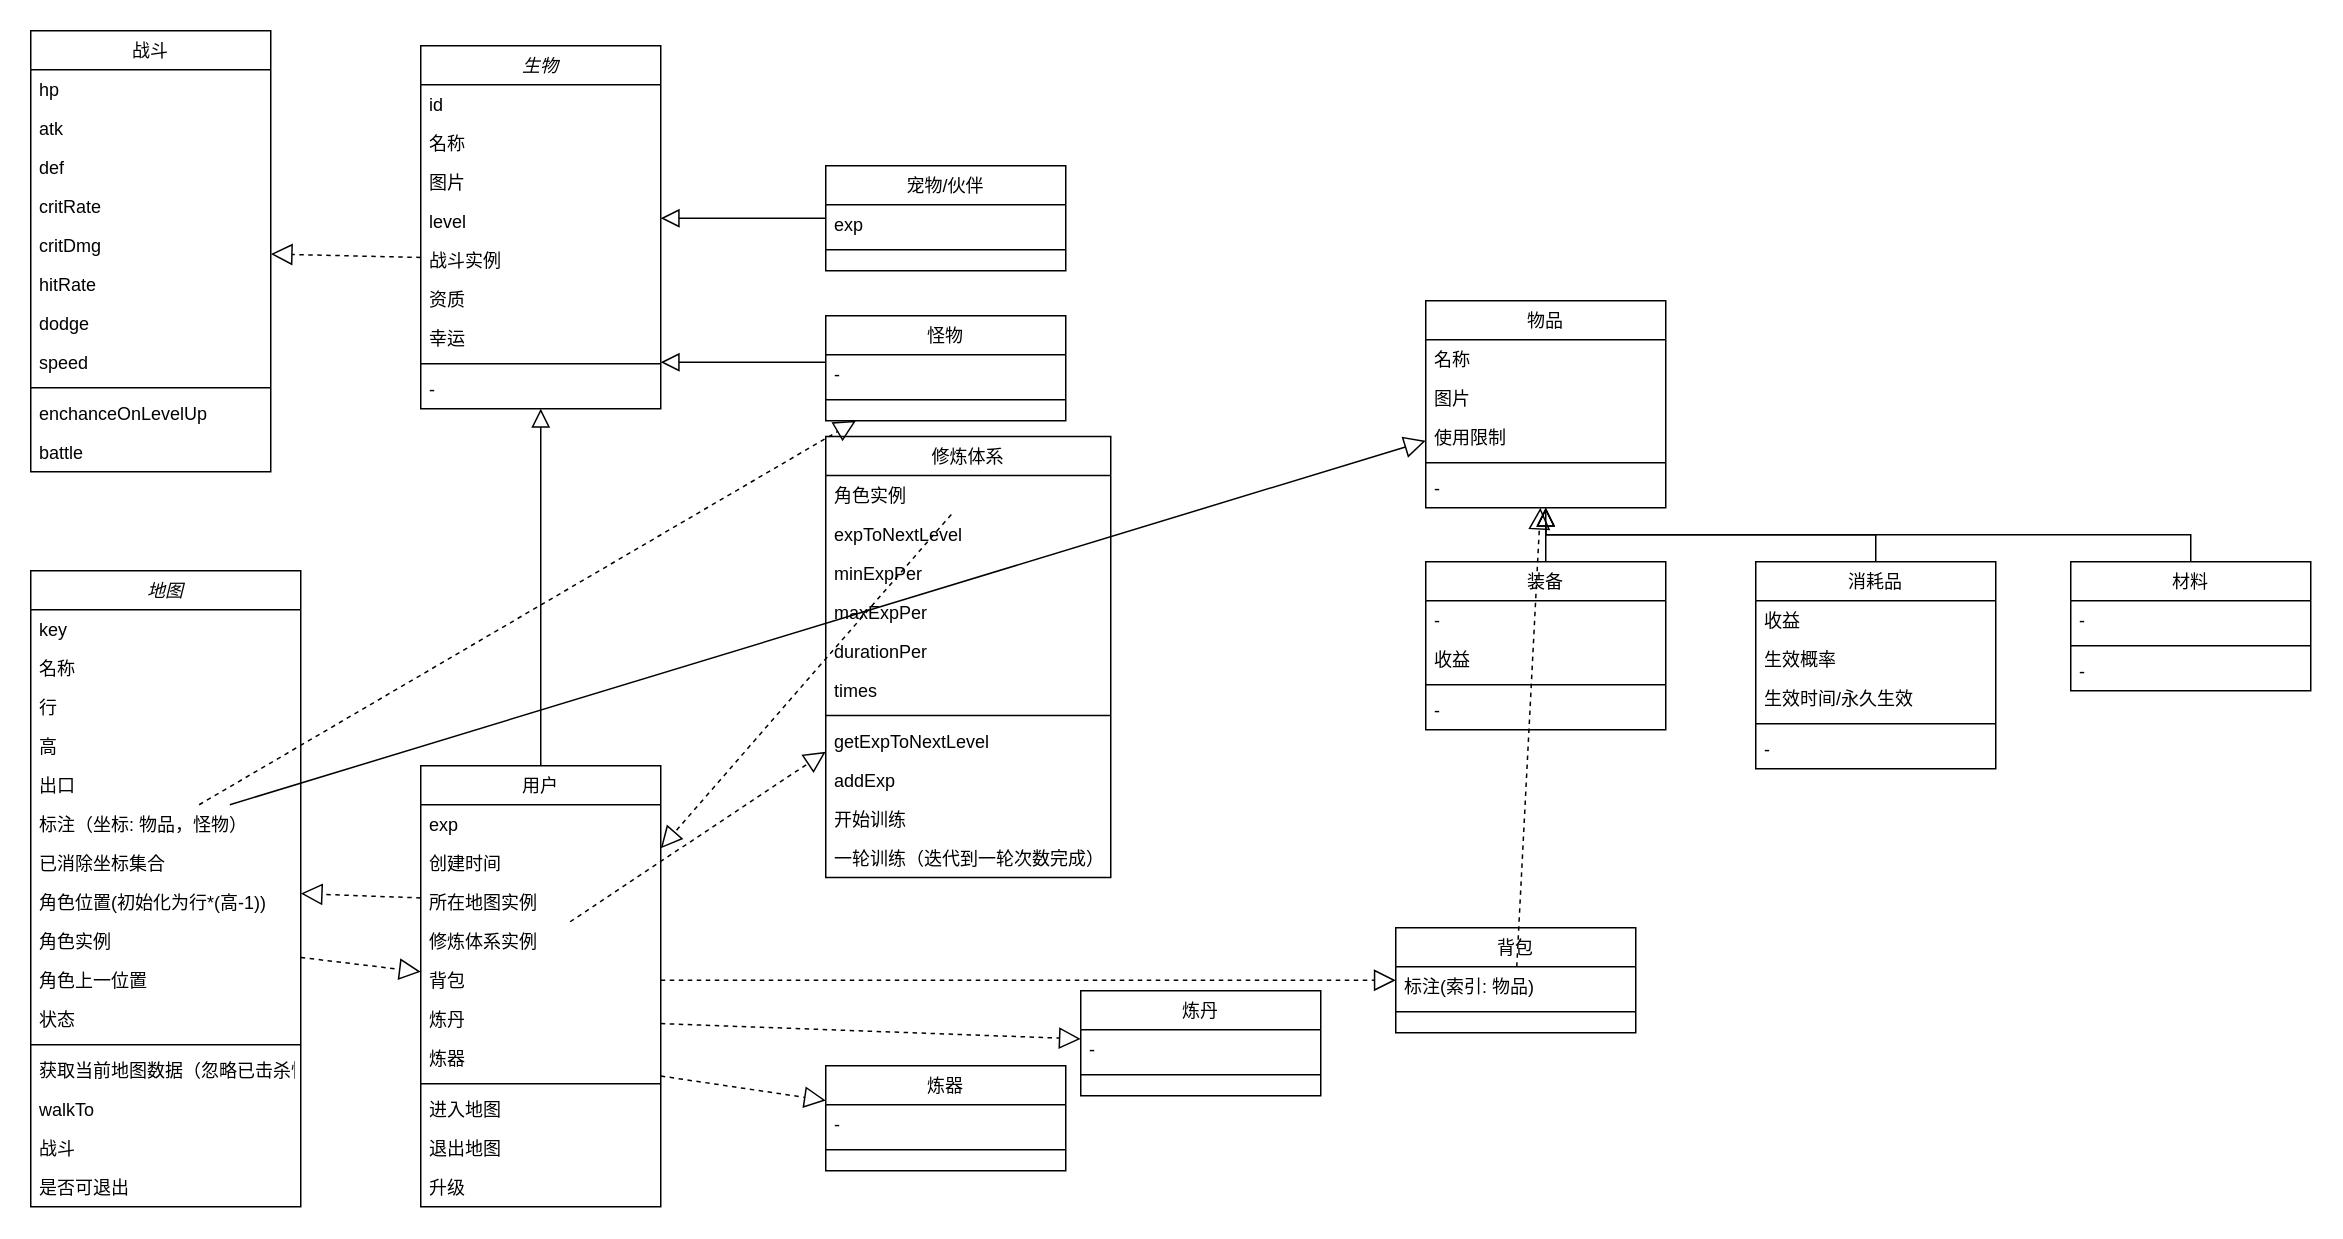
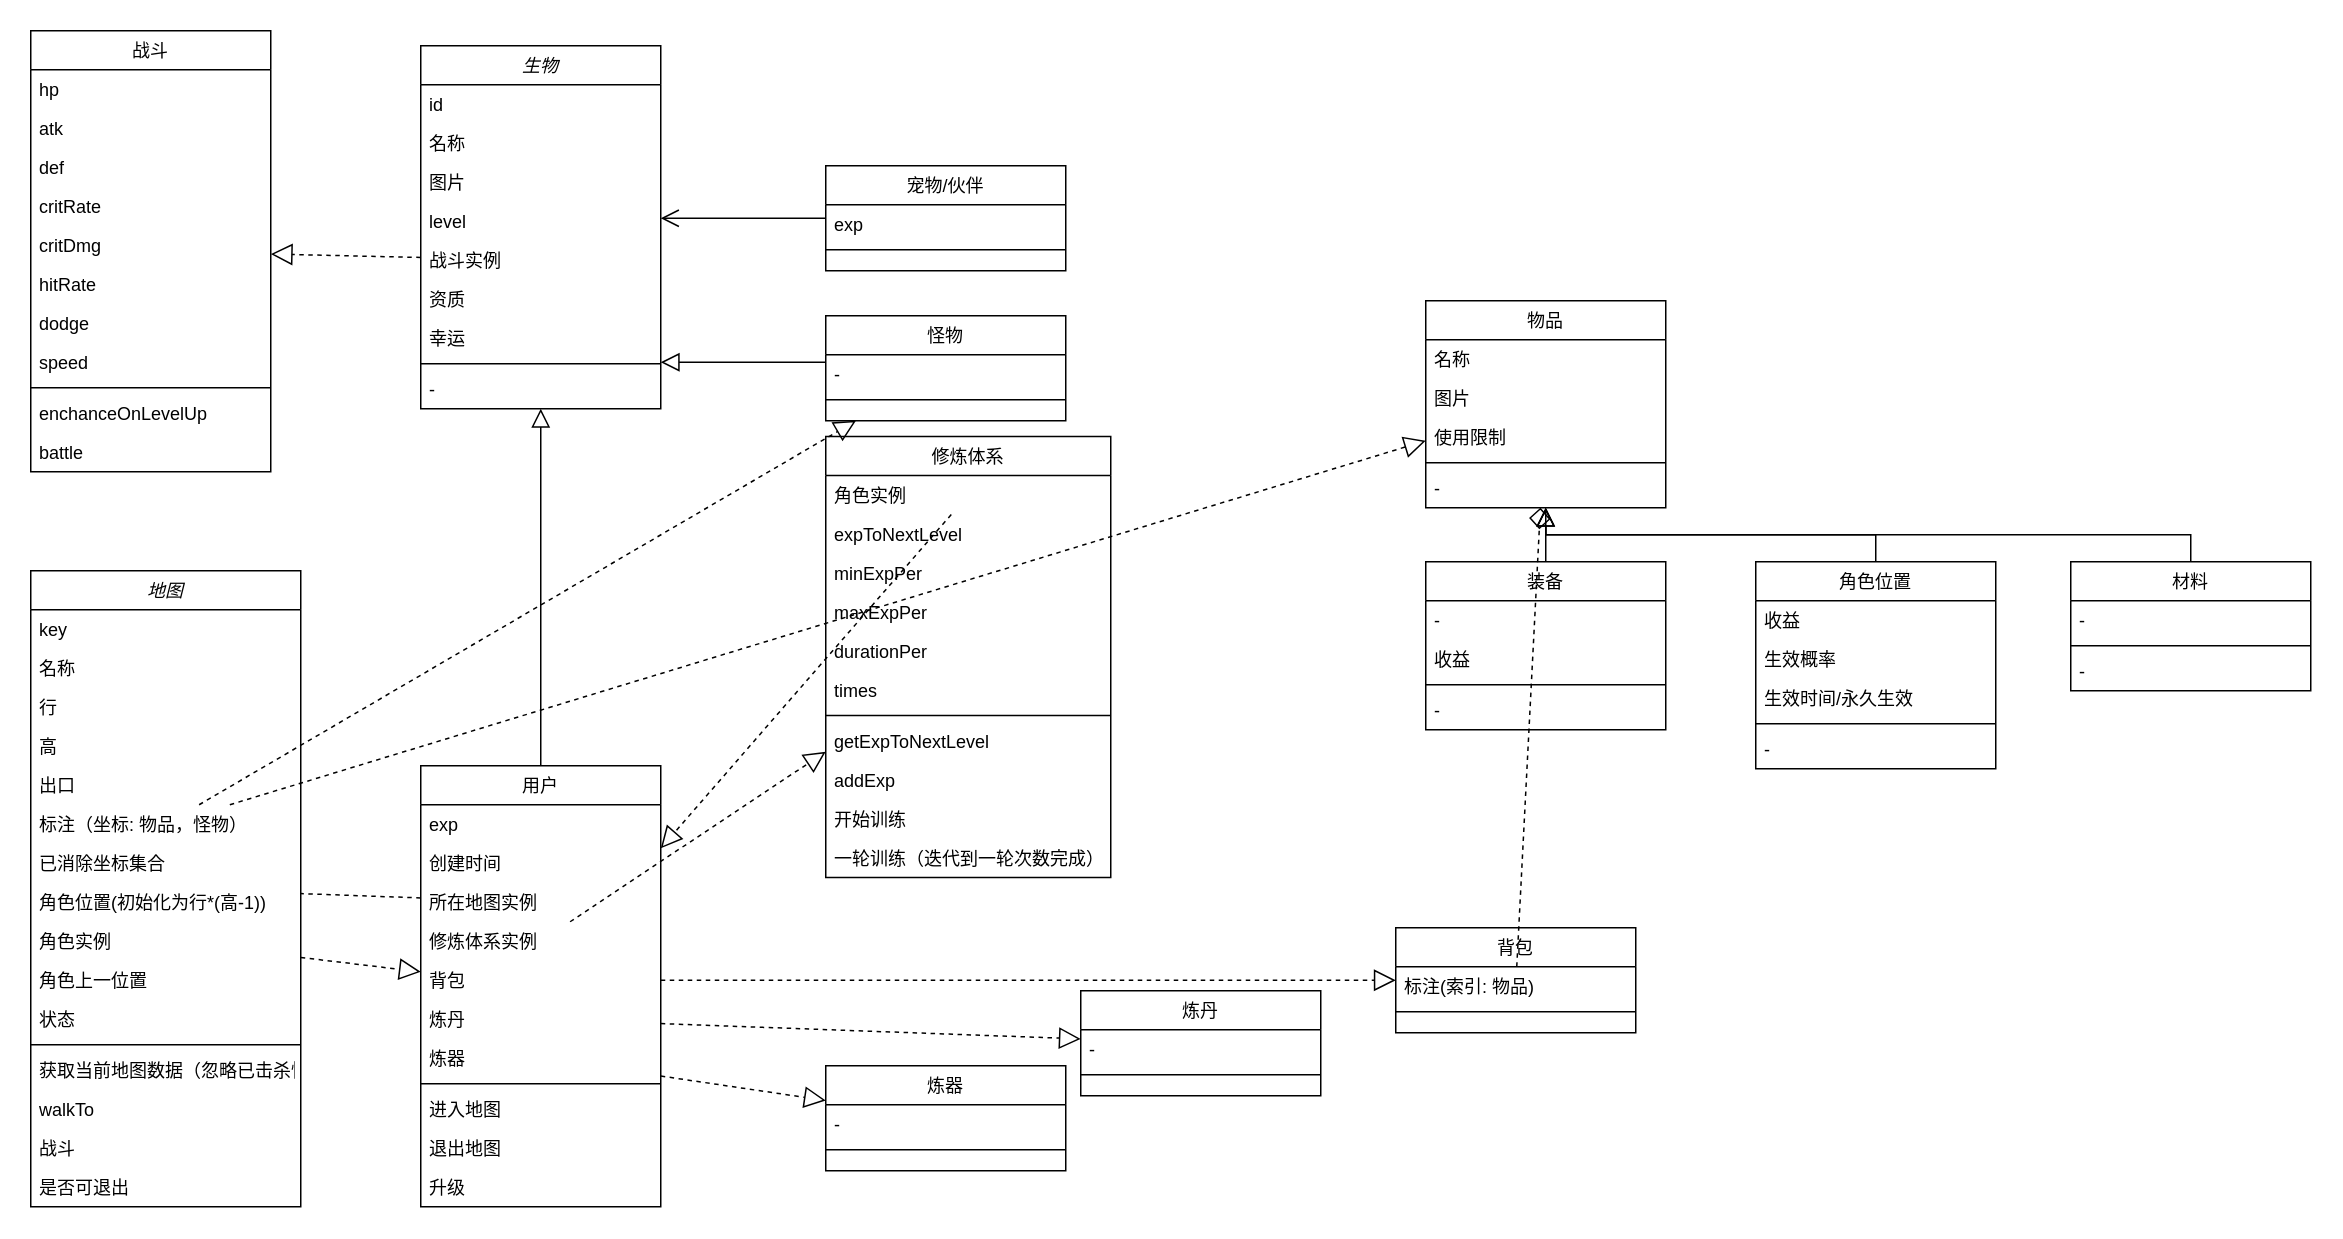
edge "宠物/伙伴" -> "生物": arrowhead block -> open
edge "标注(索引: 物品)" -> "物品": arrowhead block -> diamond
node "消耗品": label "消耗品" -> "角色位置"
edge "标注（坐标: 物品，怪物）" -> "物品": style solid -> dashed
edge "所在地图实例" -> "地图": arrowhead block -> none
